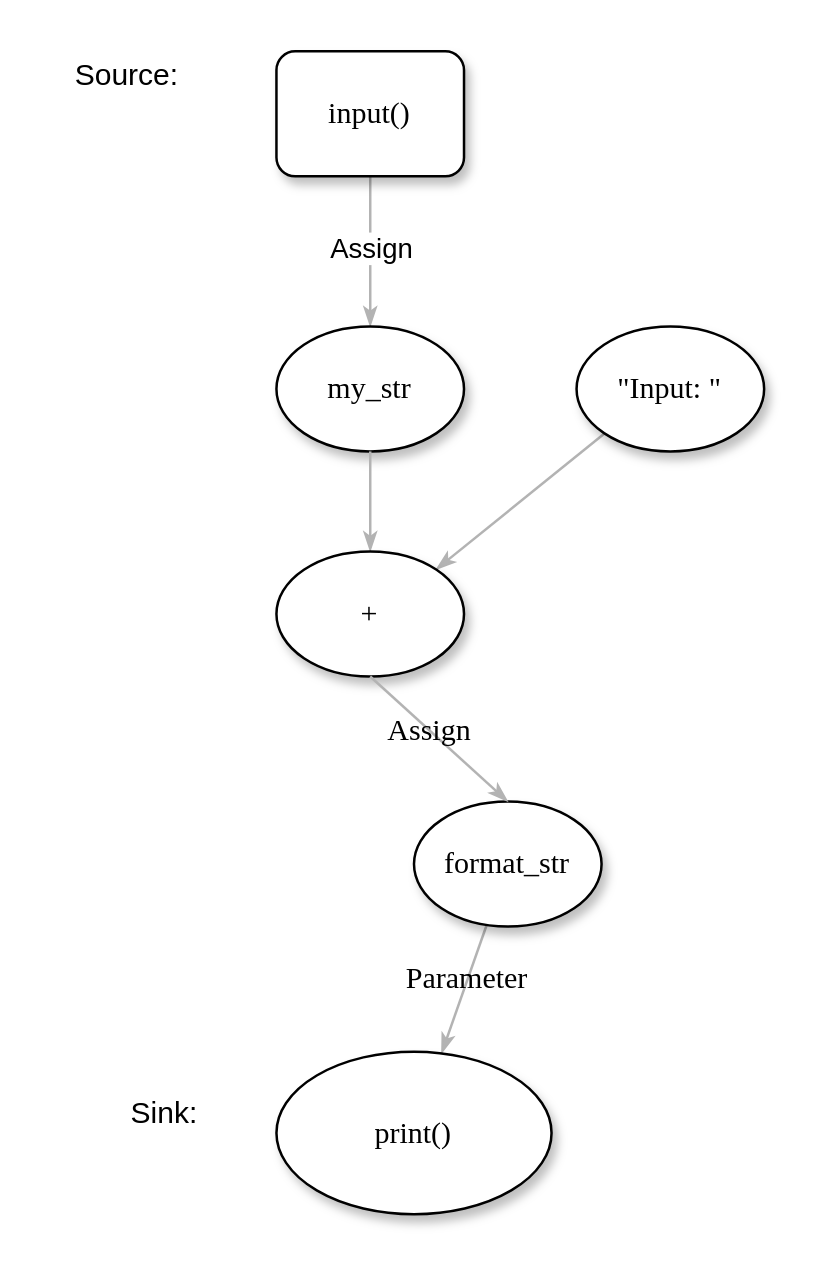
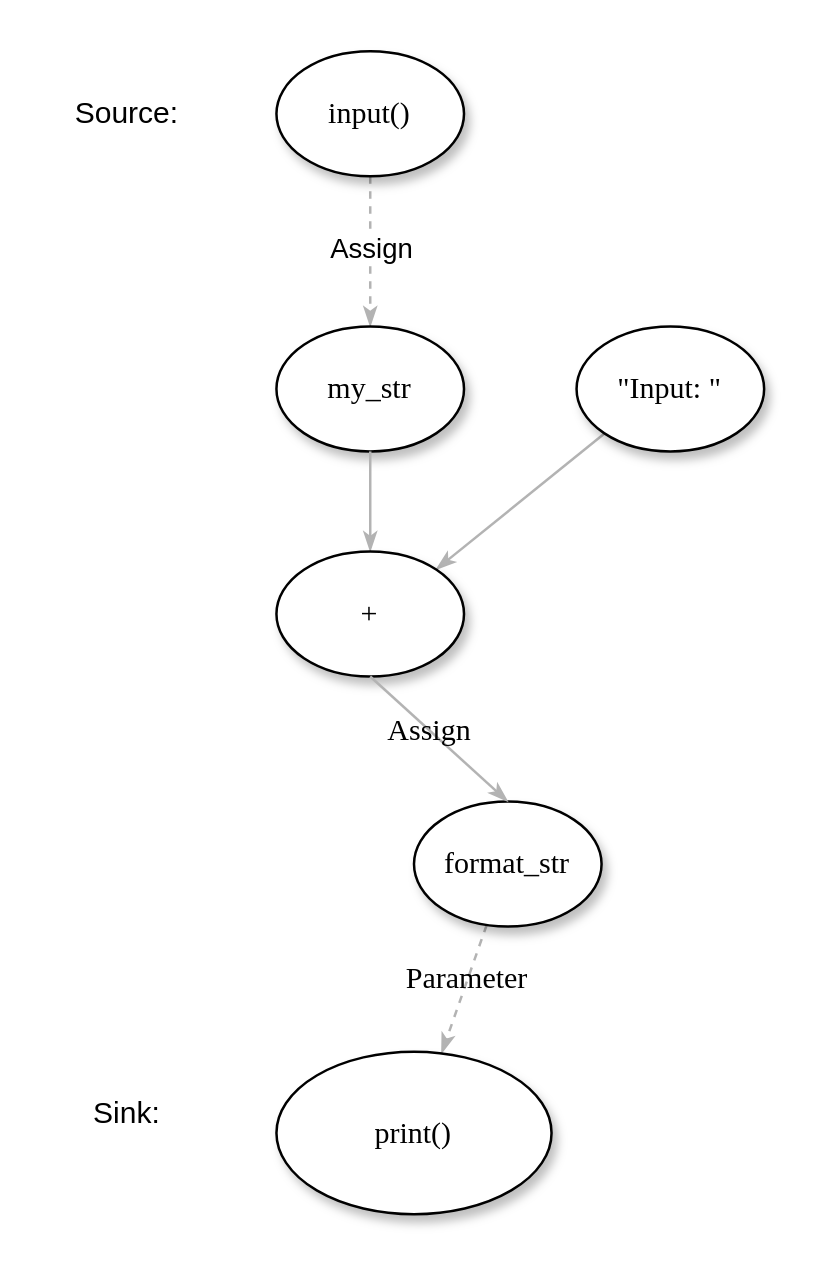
node "Source:": moved (126, 76) -> (126, 114)
node "input()": shape rounded rectangle -> ellipse
edge "input()" -> "my_str": style solid -> dashed
edge "format_str" -> "print()": style solid -> dashed
node "Sink:": moved (164, 1114) -> (126, 1114)
